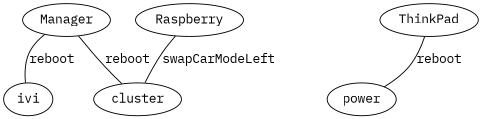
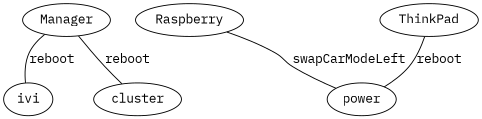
edge "Raspberry" -- "cluster": now "Raspberry" -- "power"
